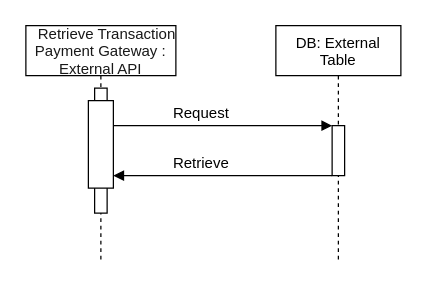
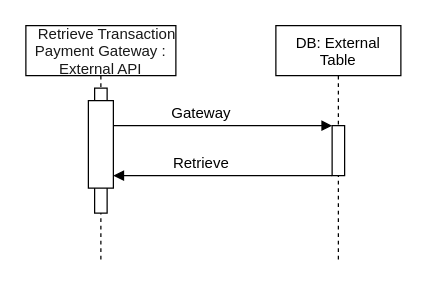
node "Request": label "Request" -> "Gateway"
